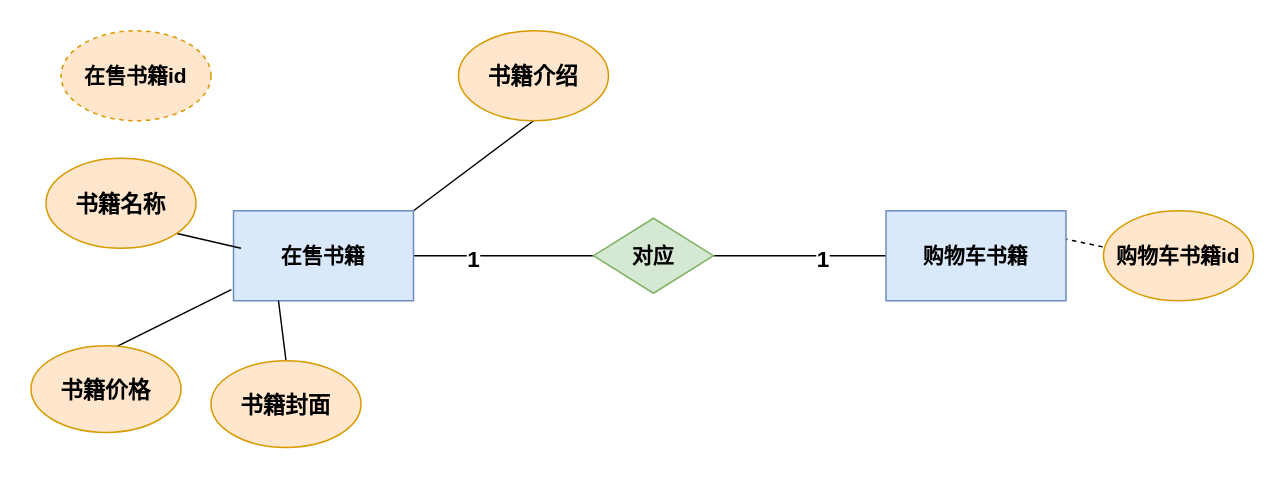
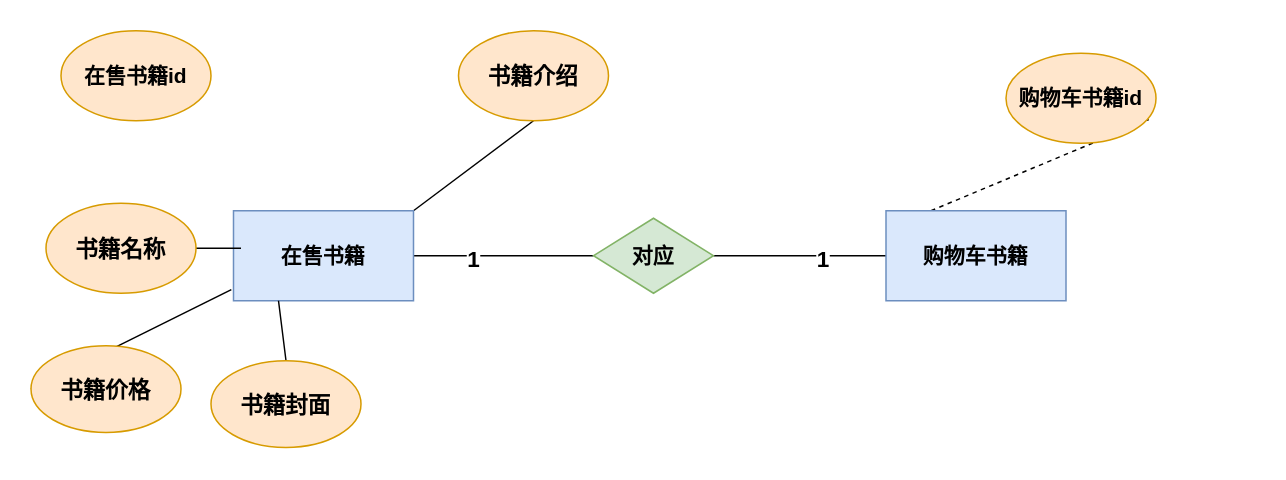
node "在售书籍id": style dashed -> solid
node "书籍名称": moved (121, 203) -> (121, 248)
node "购物车书籍id": moved (1178, 256) -> (1081, 98)
